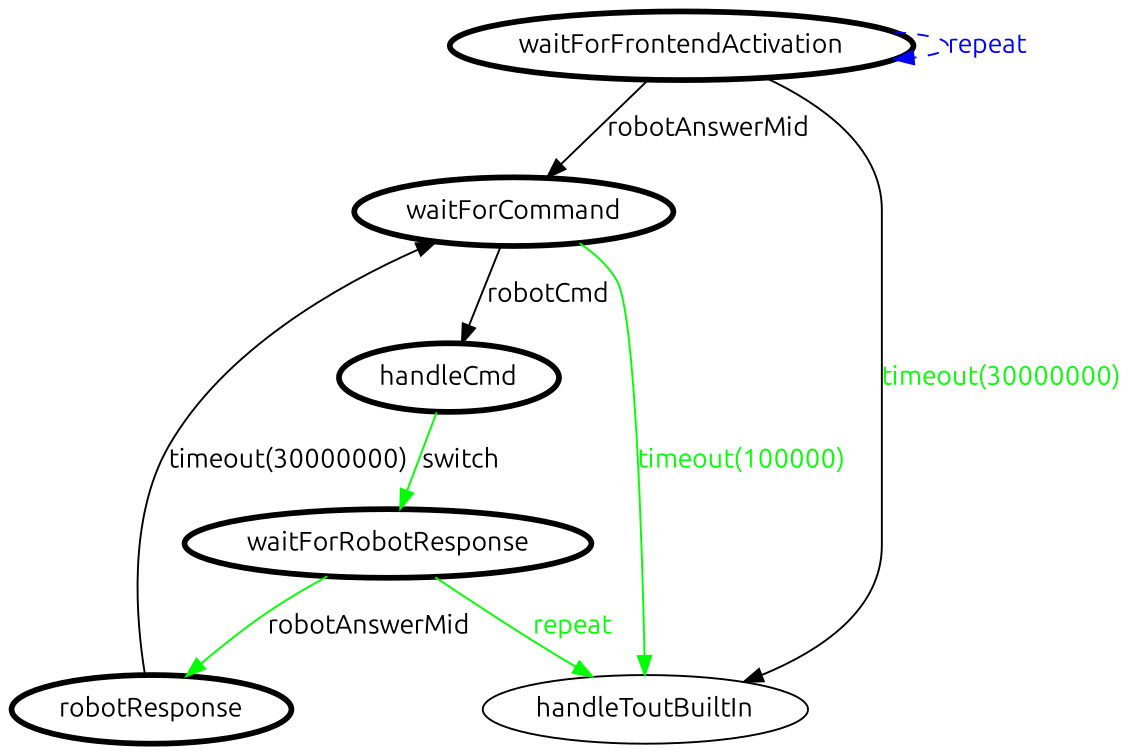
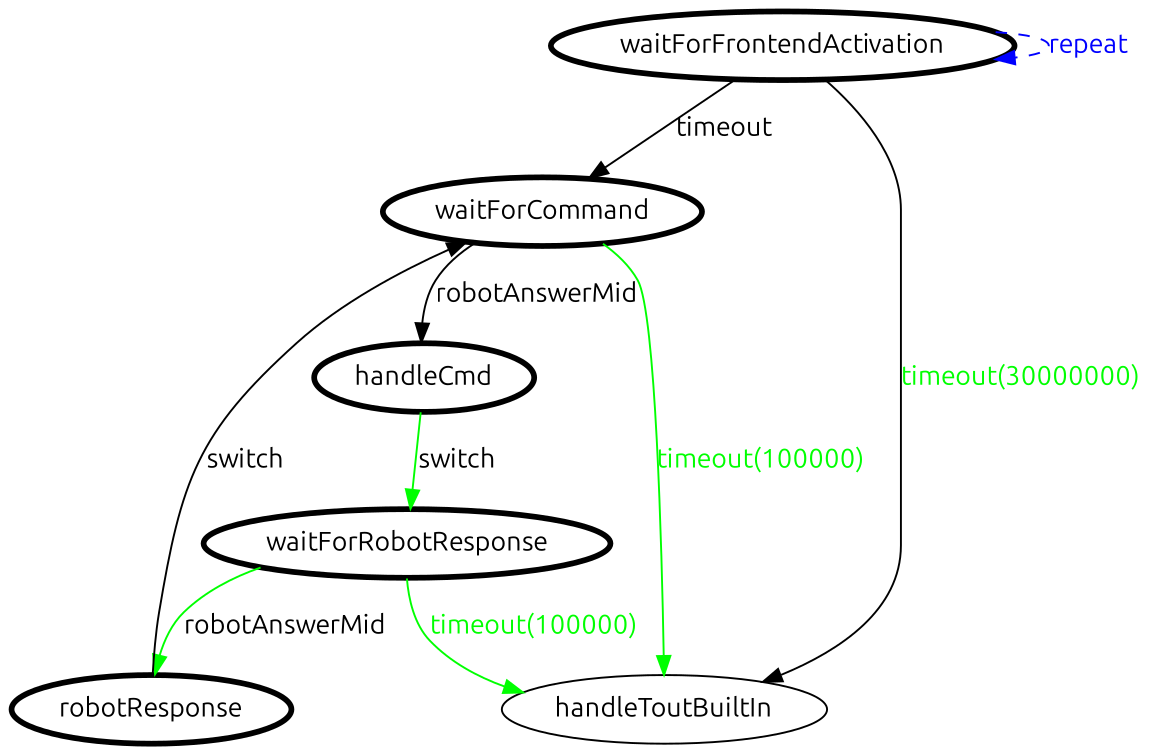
edge "waitForFrontendActivation" -> "waitForCommand": label "robotAnswerMid" -> "timeout"
edge "waitForCommand" -> "handleCmd": label "robotCmd" -> "robotAnswerMid"
edge "robotResponse" -> "waitForCommand": label "timeout(30000000)" -> "switch"
edge "waitForRobotResponse" -> "handleToutBuiltIn": label "repeat " -> "timeout(100000)"
